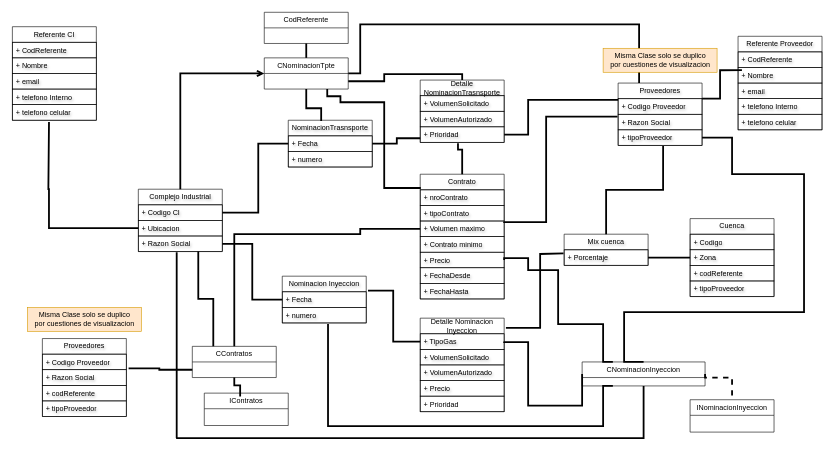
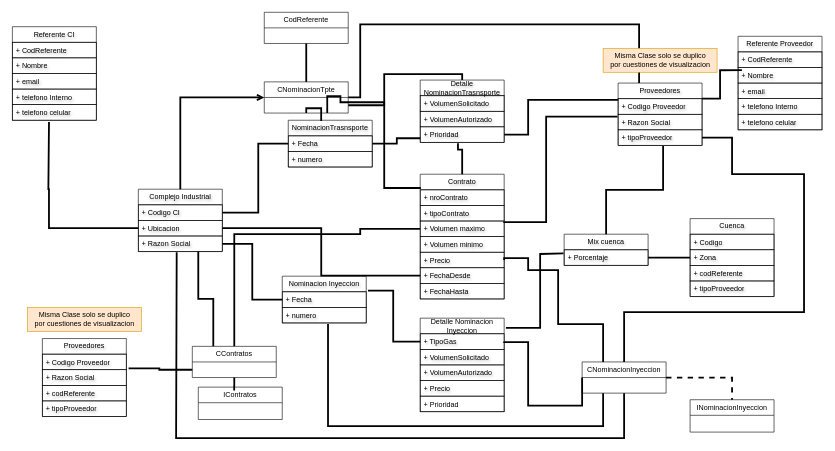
node "CNominacionTpte": moved (306, 74) -> (306, 98)
edge "+ Ubicacion" -- "+ FechaDesde": added
node "+ Contrato minimo": label "+ Contrato minimo" -> "+ Volumen minimo"
node "CNominacionInyeccion": size 123x24 -> 84x31
node "IContratos": moved (246, 410) -> (240, 404)
